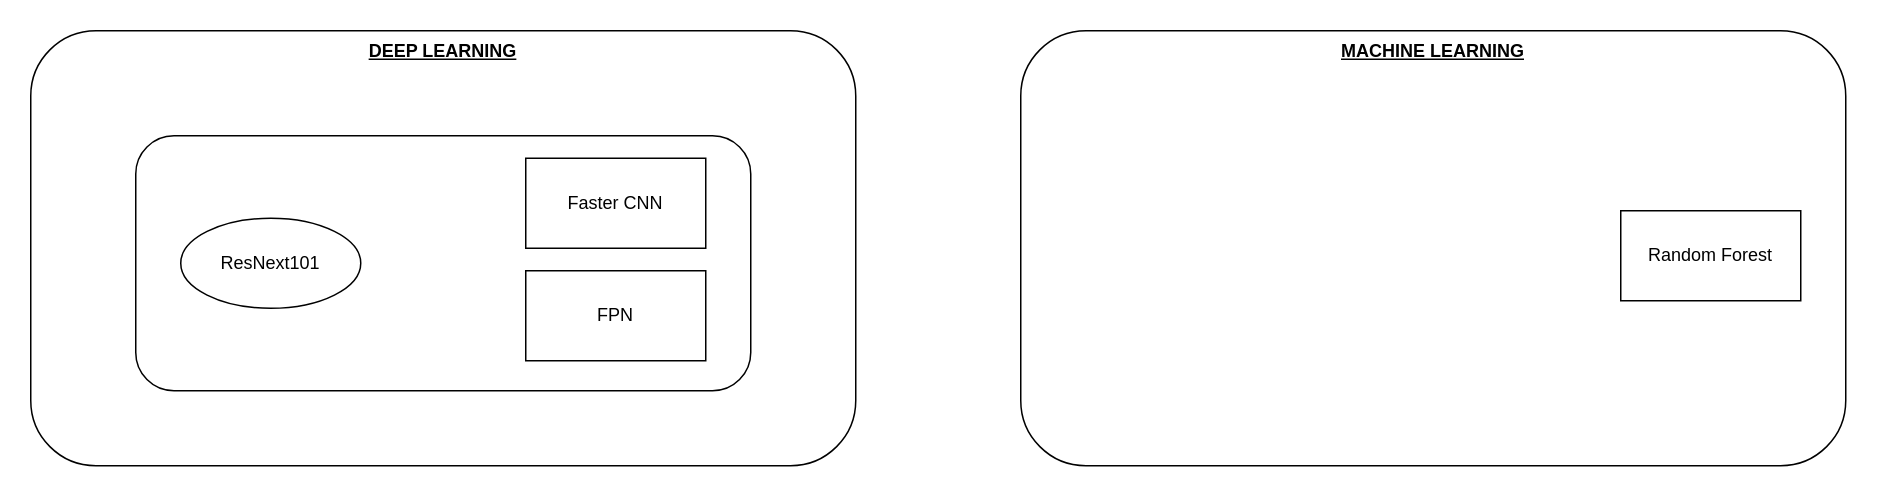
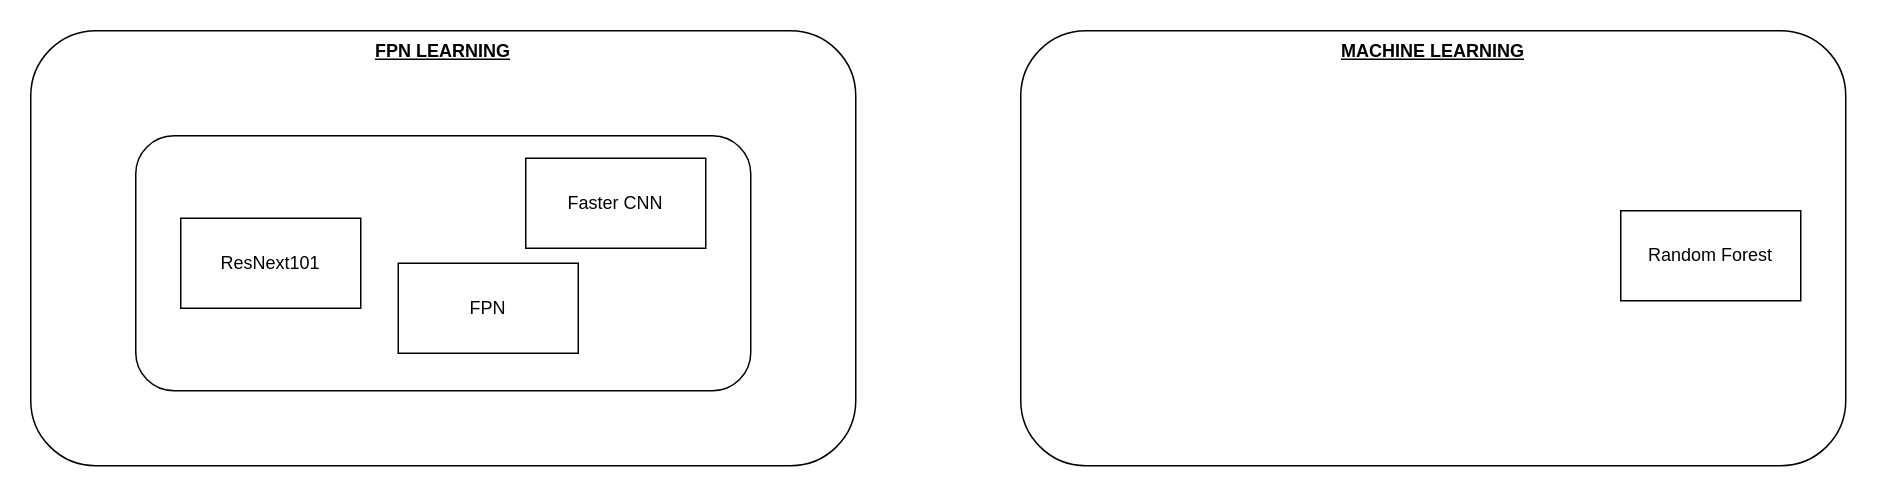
node "DEEP LEARNING": label "DEEP LEARNING" -> "FPN LEARNING"
node "ResNext101": shape ellipse -> rectangle
node "FPN": moved (616, 316) -> (488, 308)
